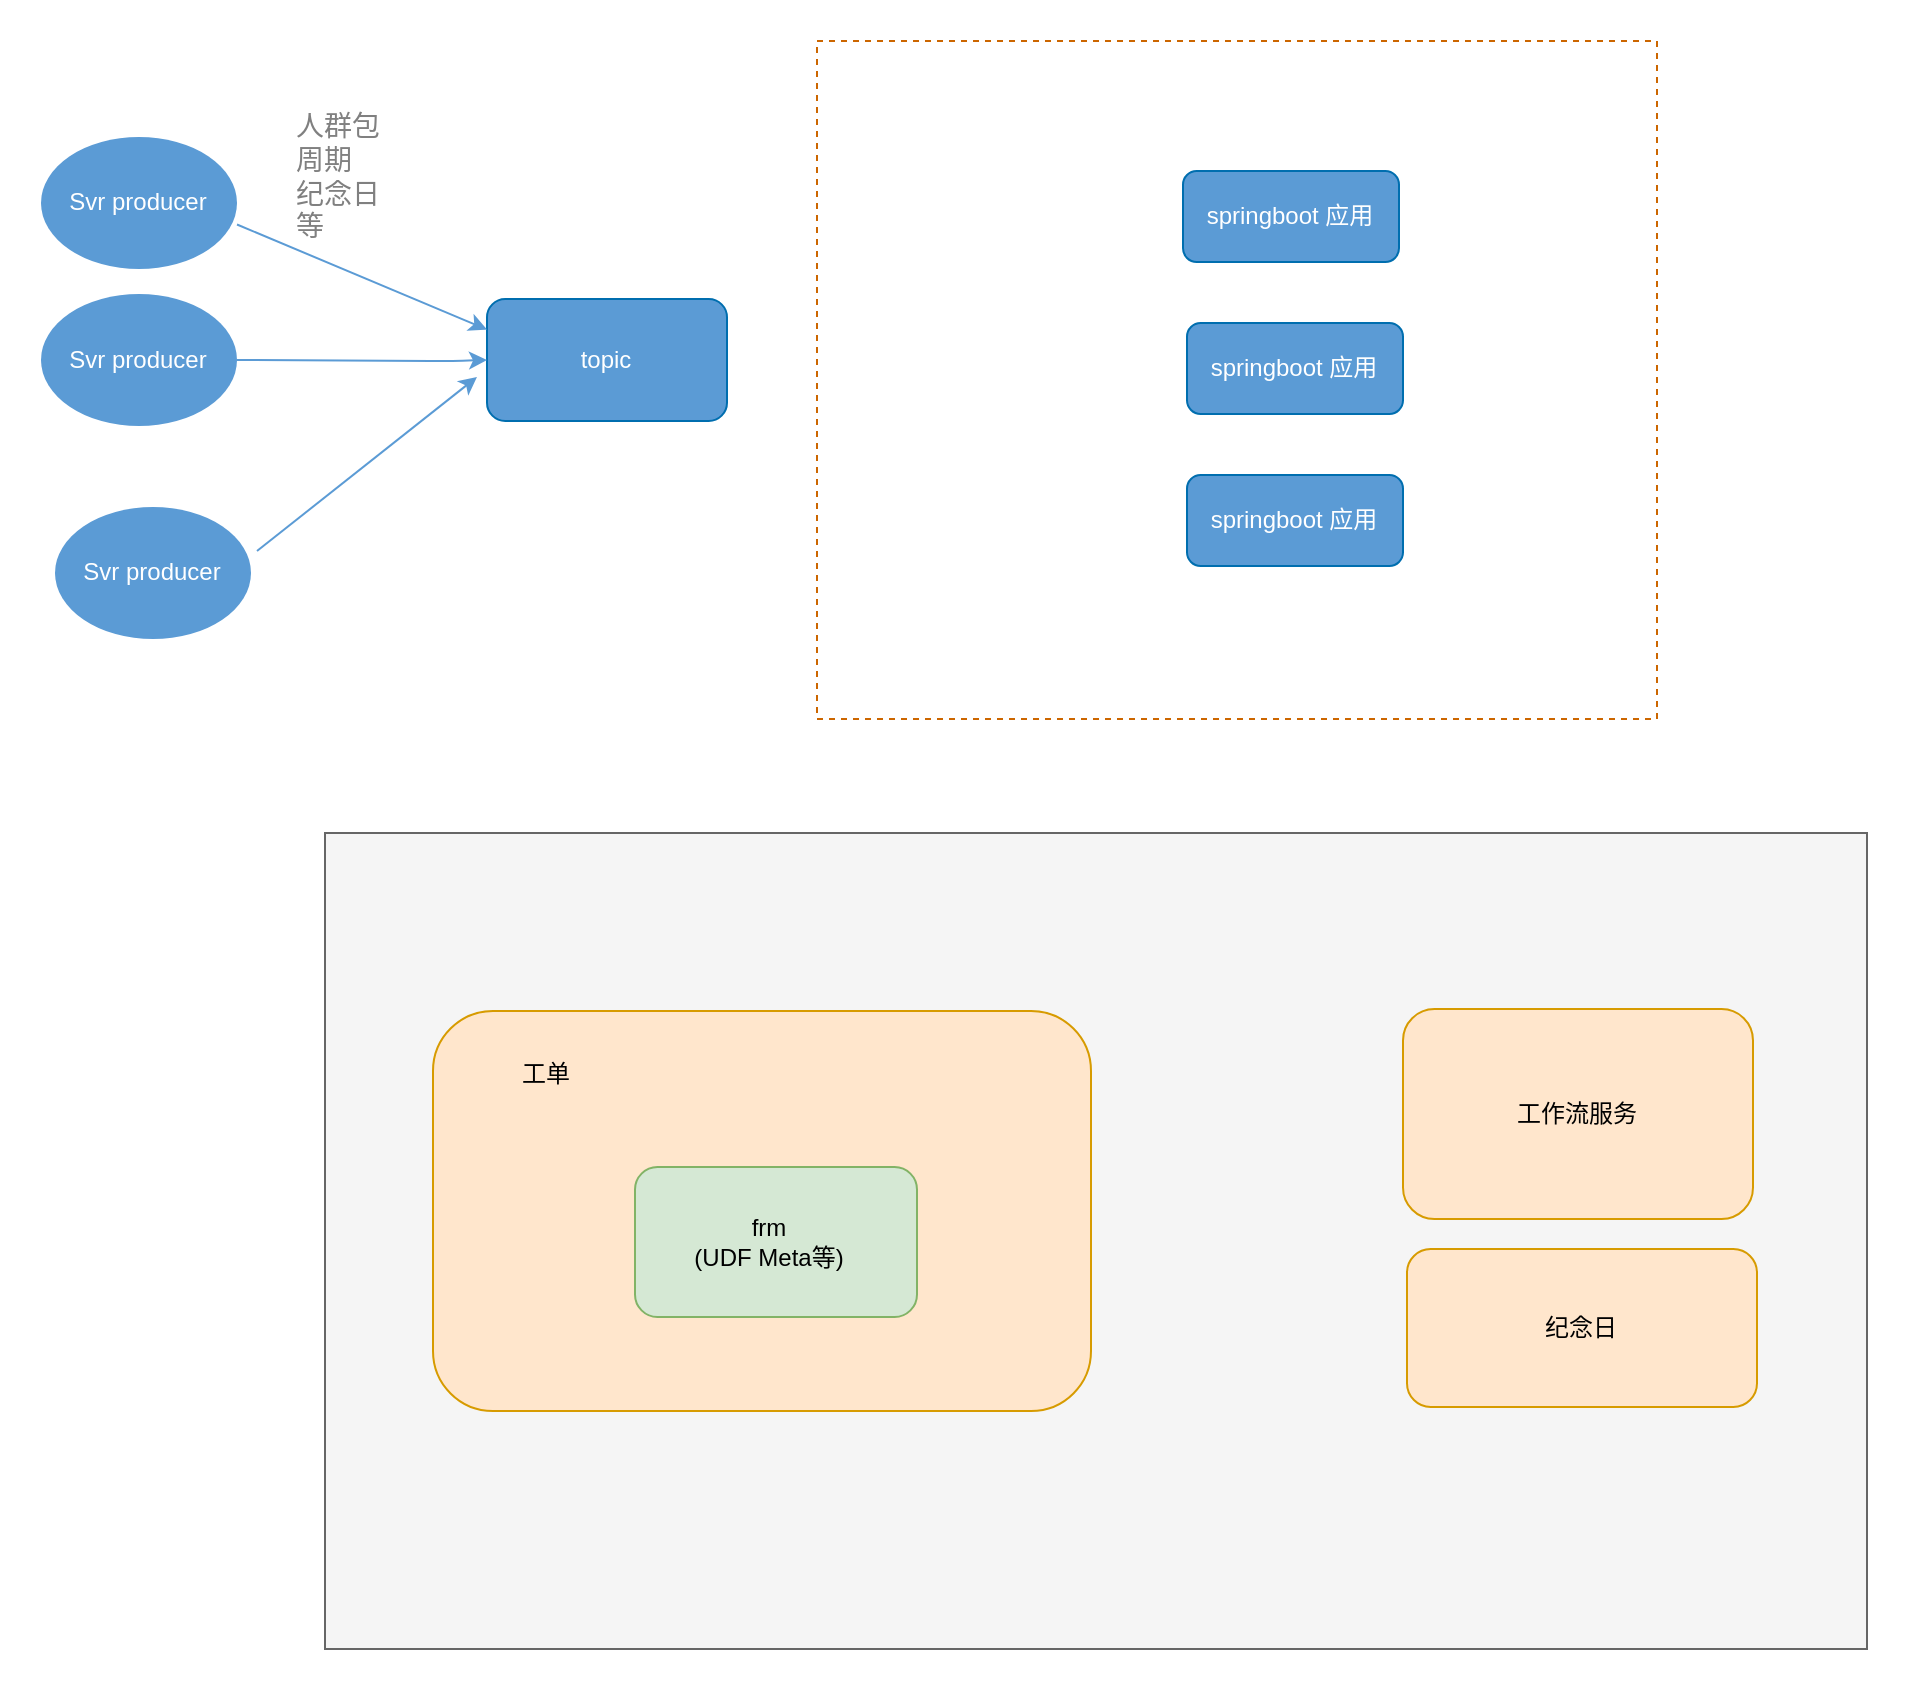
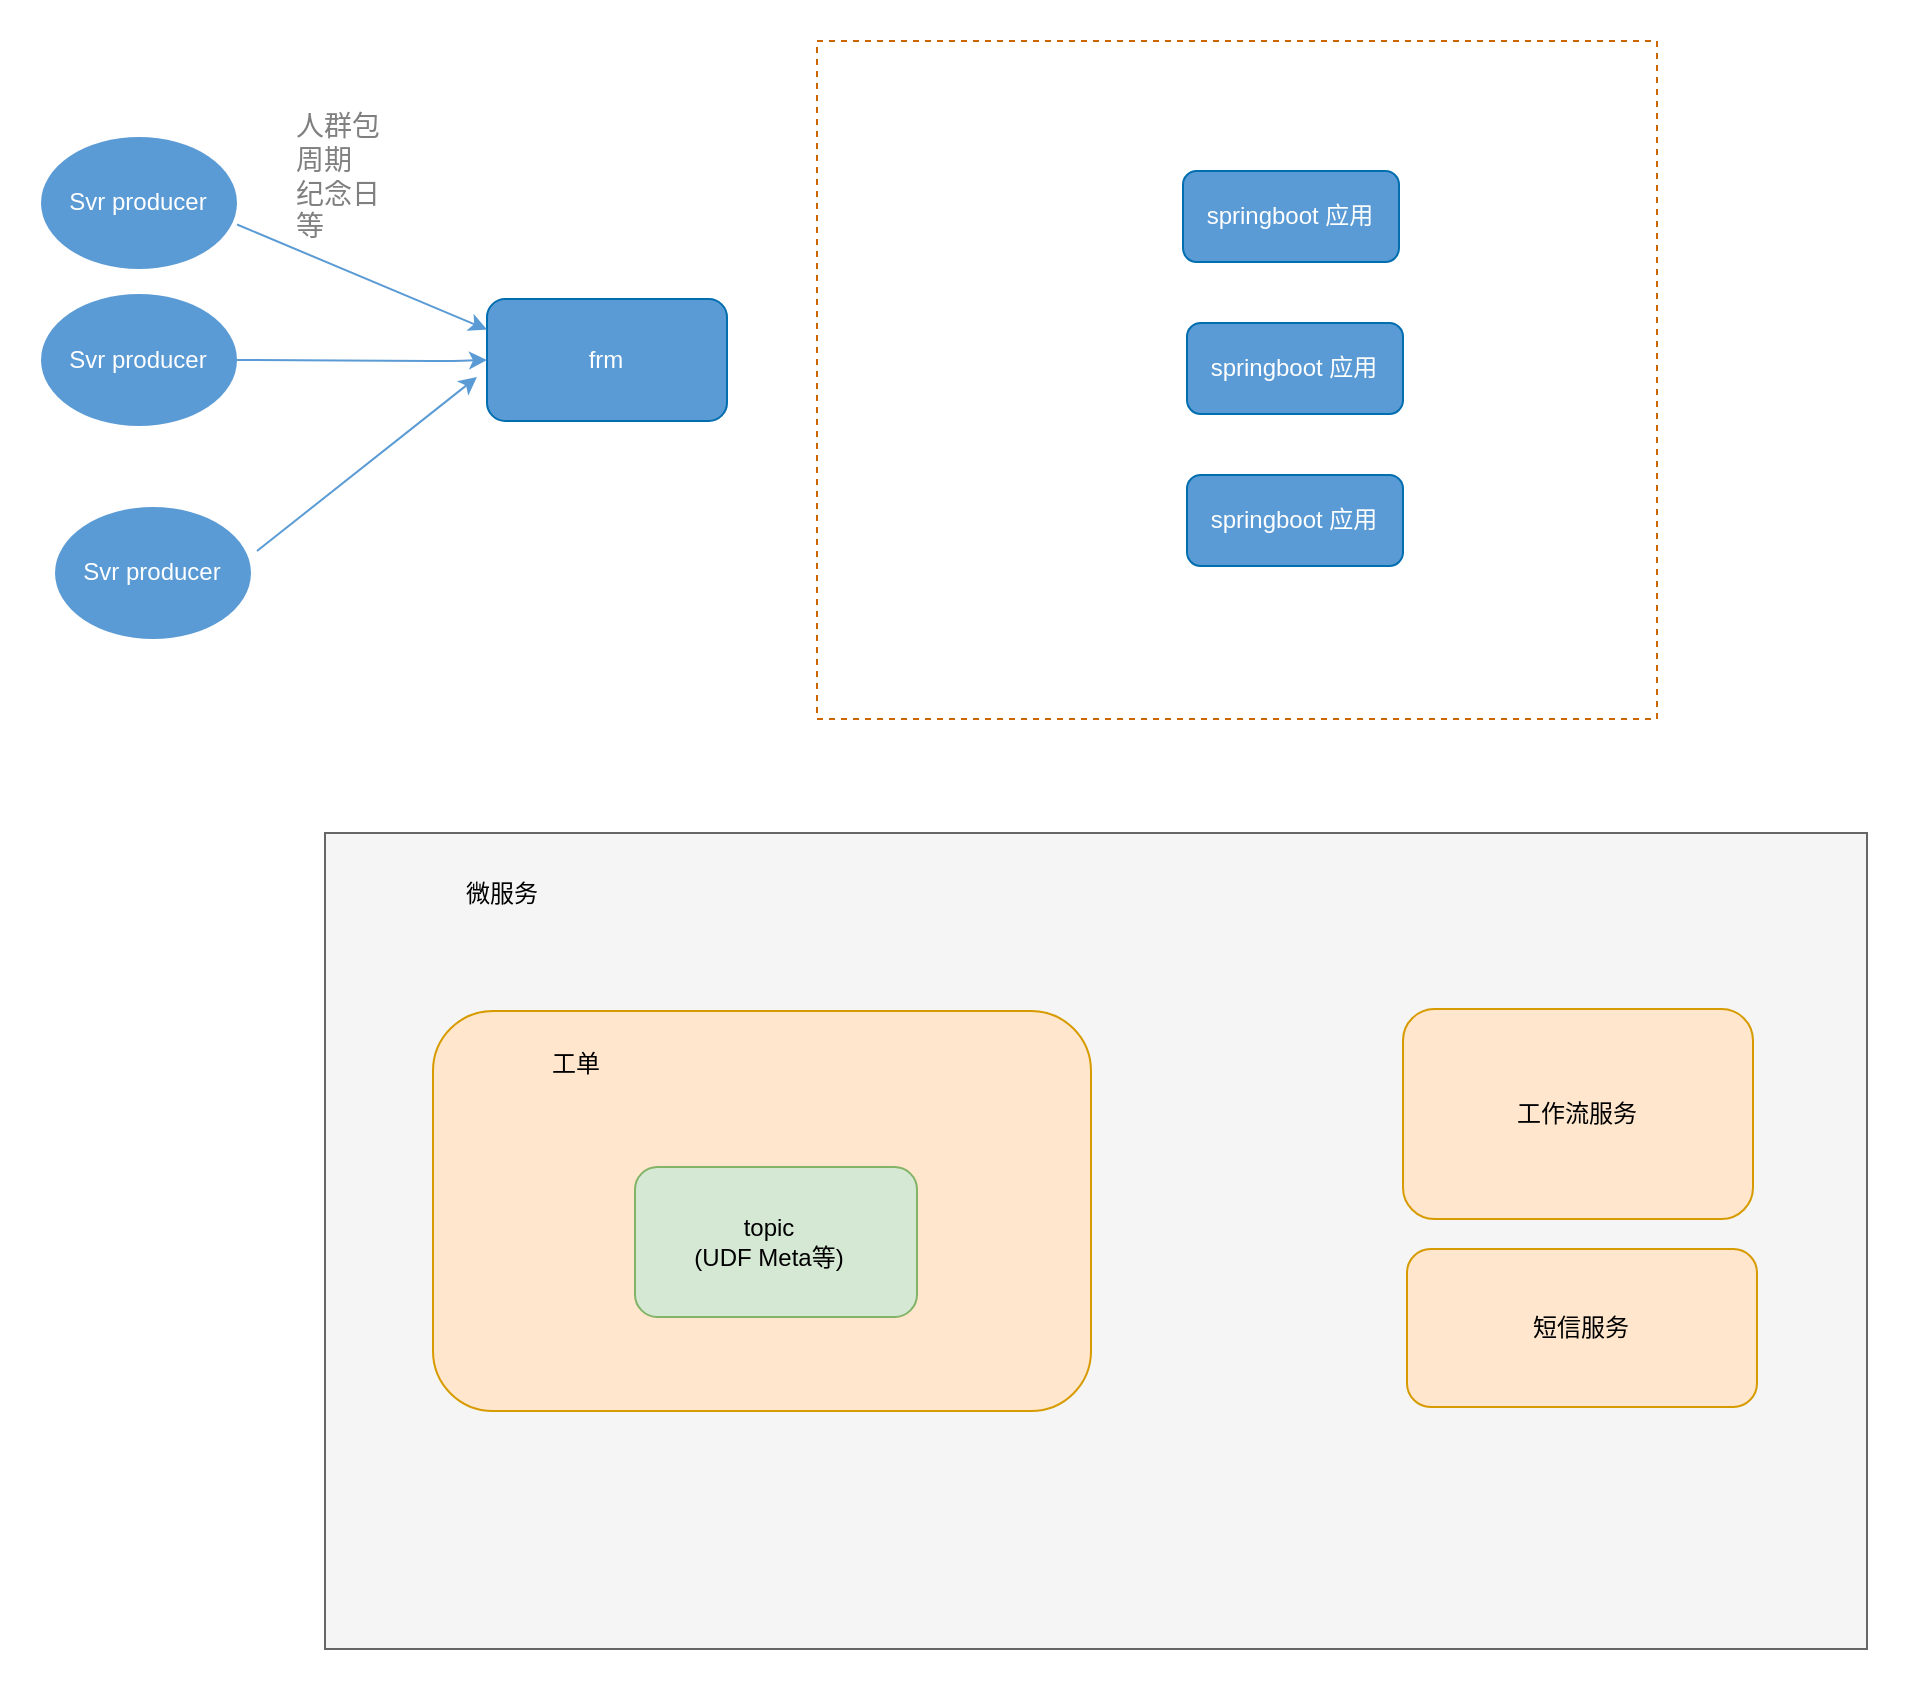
node "topic": label "topic" -> "frm"
node "微服务": added
node "工单": moved (547, 1075) -> (577, 1065)
node "frm (UDF Meta等)": label "frm (UDF Meta等)" -> "topic (UDF Meta等)"
node "纪念日": label "纪念日" -> "短信服务"
